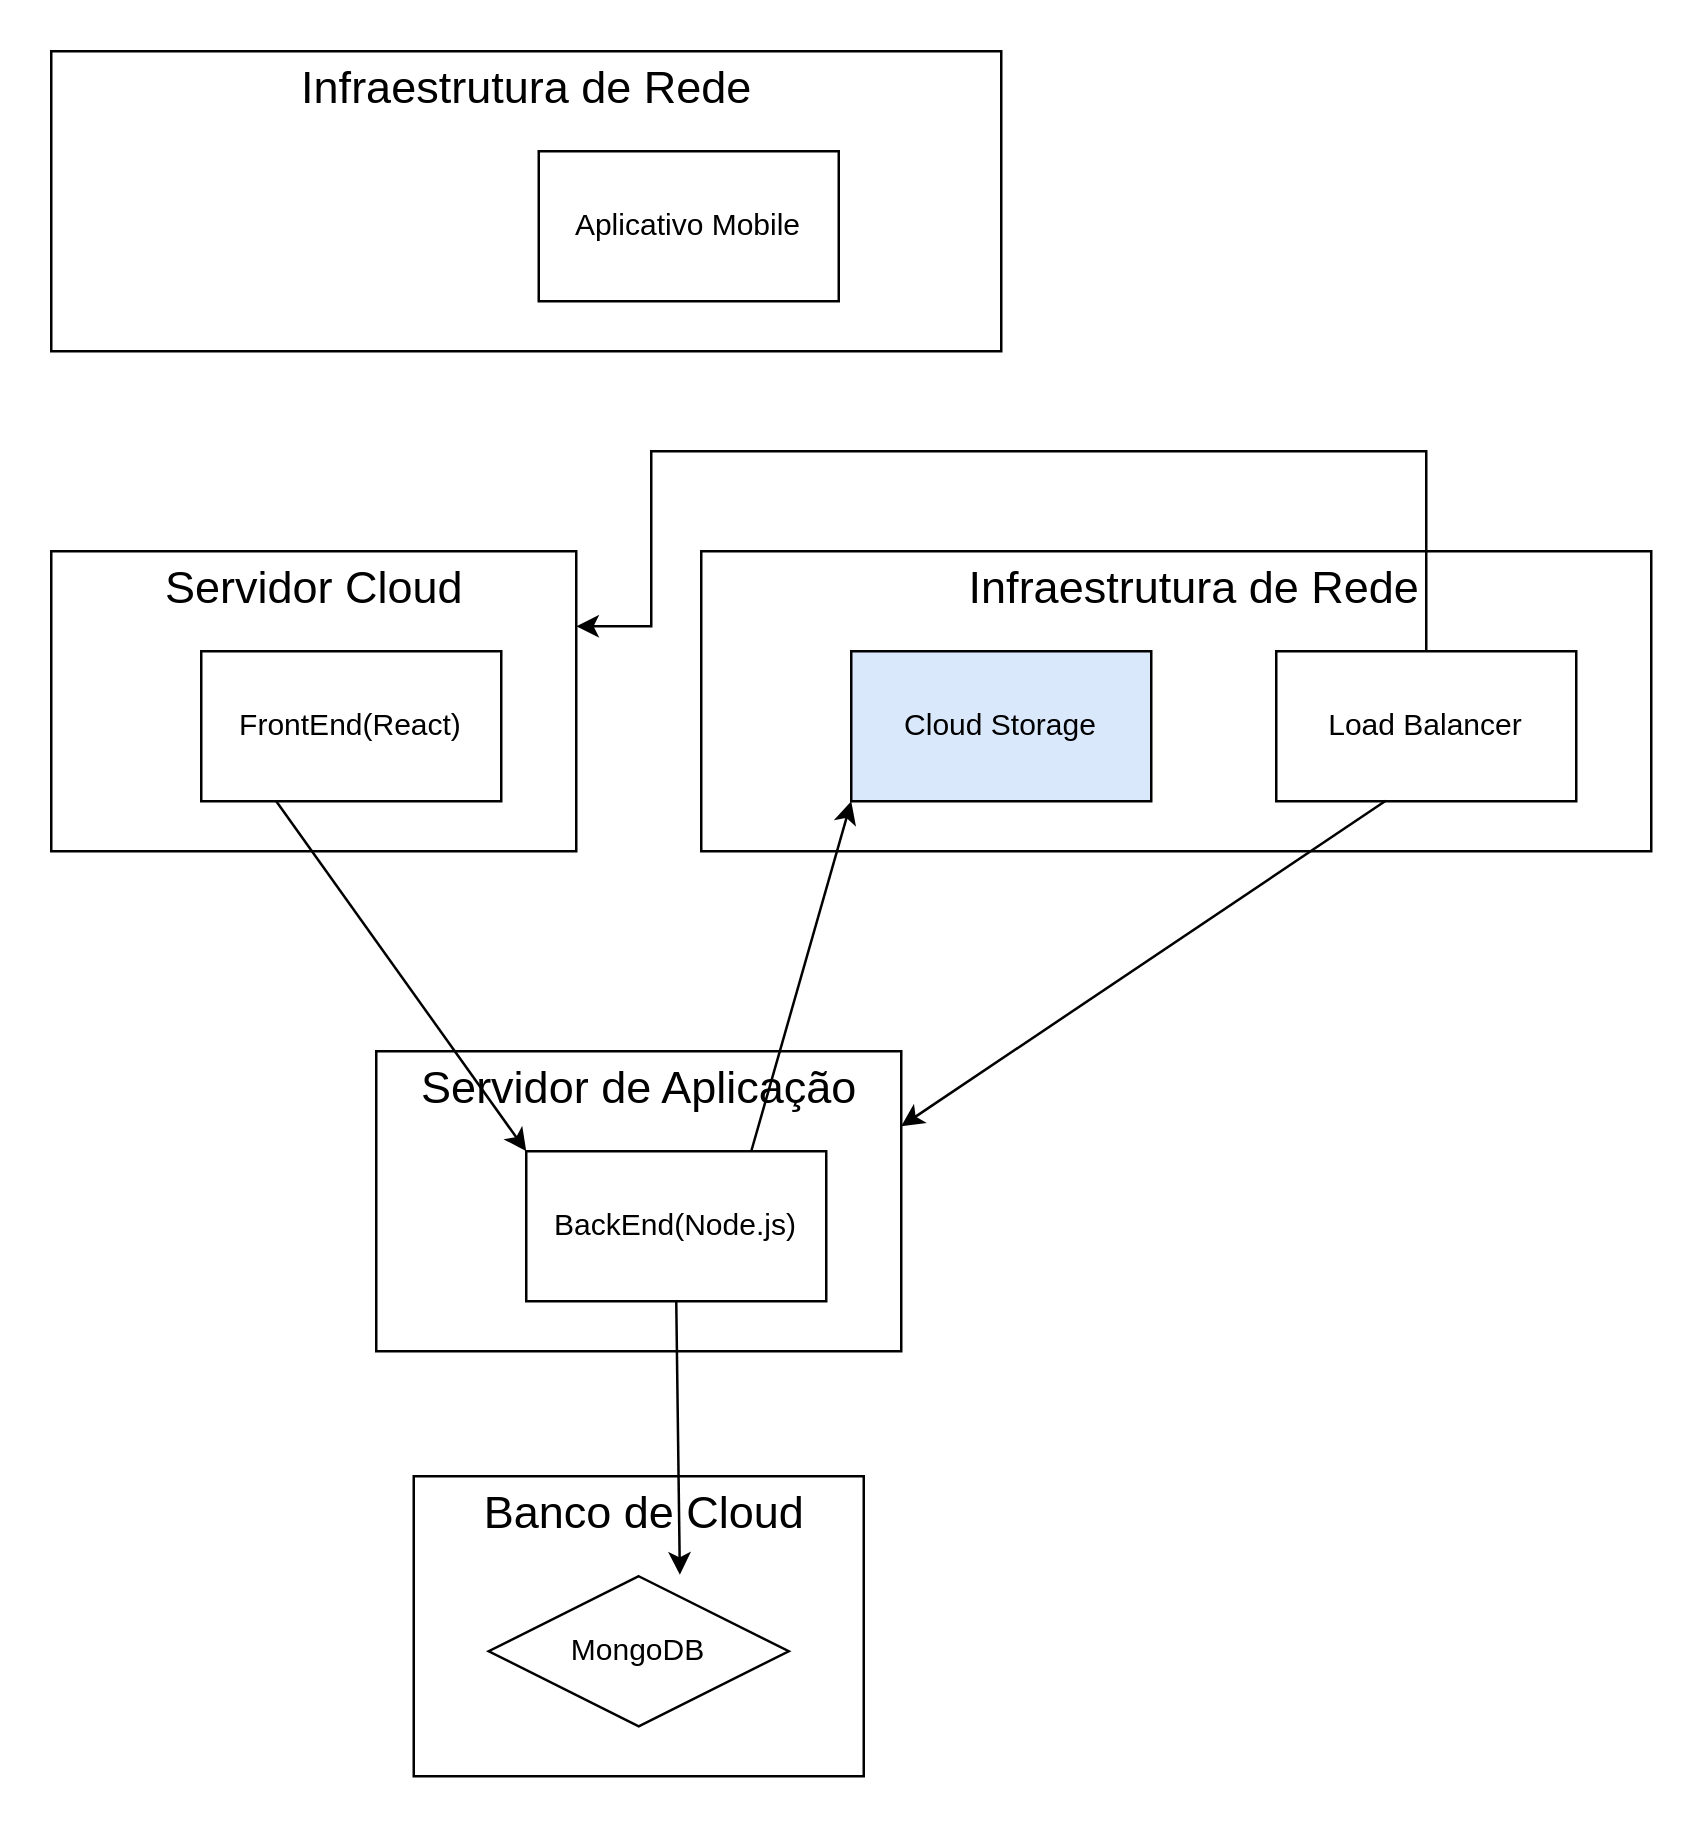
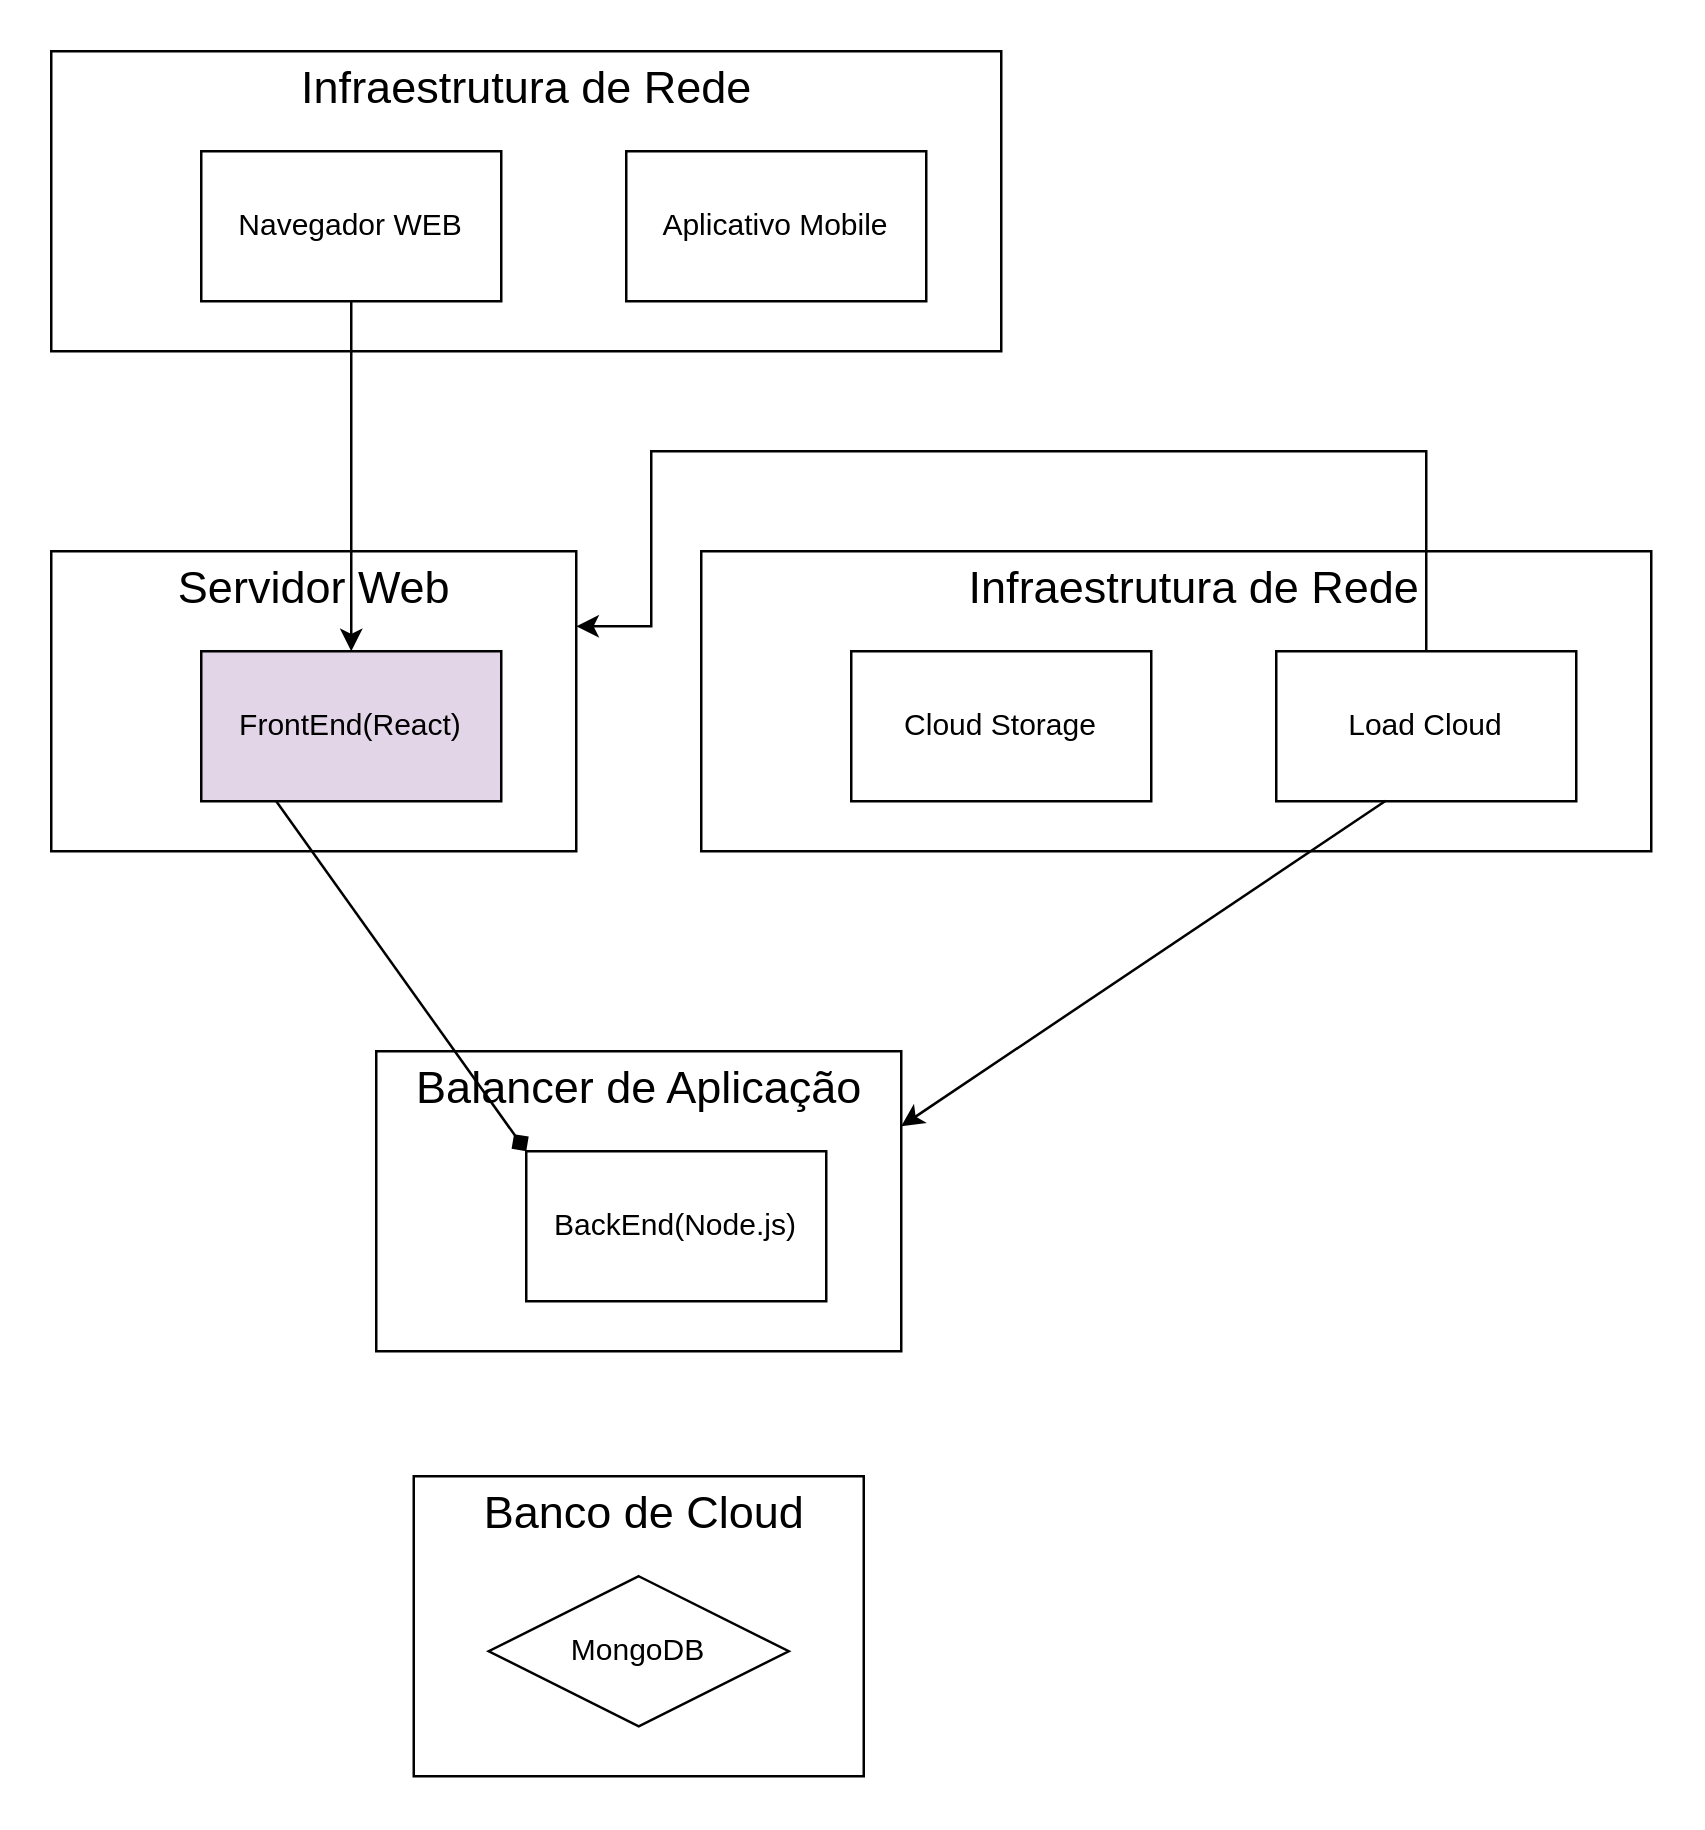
node "Navegador WEB": added
node "Aplicativo Mobile": moved (689, 226) -> (776, 226)
edge "Navegador WEB" -> "FrontEnd(React)": added
node "Servidor Cloud": label "Servidor Cloud" -> "Servidor Web"
node "FrontEnd(React)": fillcolor #ffffff -> #e1d5e7
node "Cloud Storage": fillcolor #dae8fc -> #ffffff
node "Load Balancer": label "Load Balancer" -> "Load Cloud"
edge "BackEnd(Node.js)" -> "Cloud Storage": removed
edge "FrontEnd(React)" -> "BackEnd(Node.js)": arrowhead classic -> diamond
node "Servidor de Aplicação": label "Servidor de Aplicação" -> "Balancer de Aplicação"
edge "BackEnd(Node.js)" -> "MongoDB": removed
